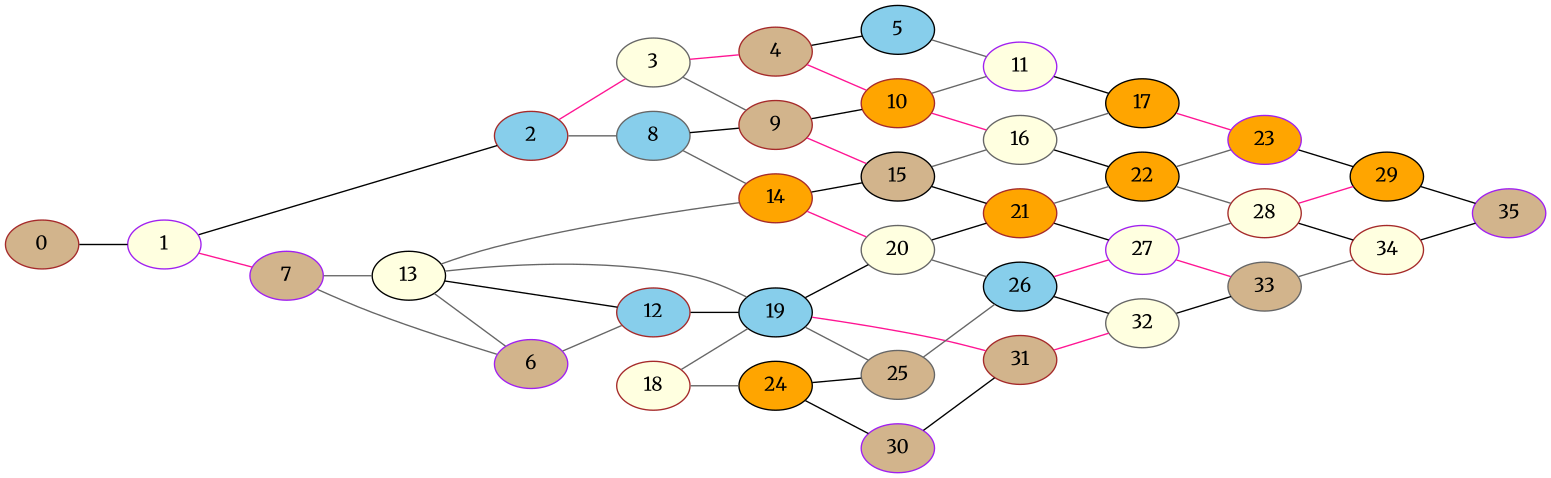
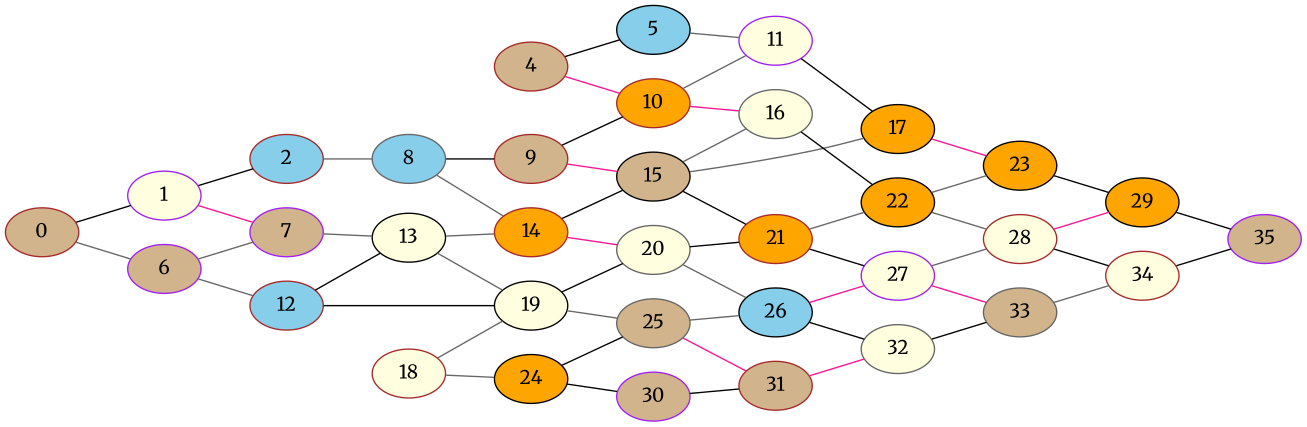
node "3": removed
edge "17" -- "16": now "17" -- "15"
node "23": color purple -> black
node "19": fillcolor skyblue -> lightyellow
edge "13" -- "6": now "0" -- "6"
edge "19" -- "31": now "25" -- "31"
